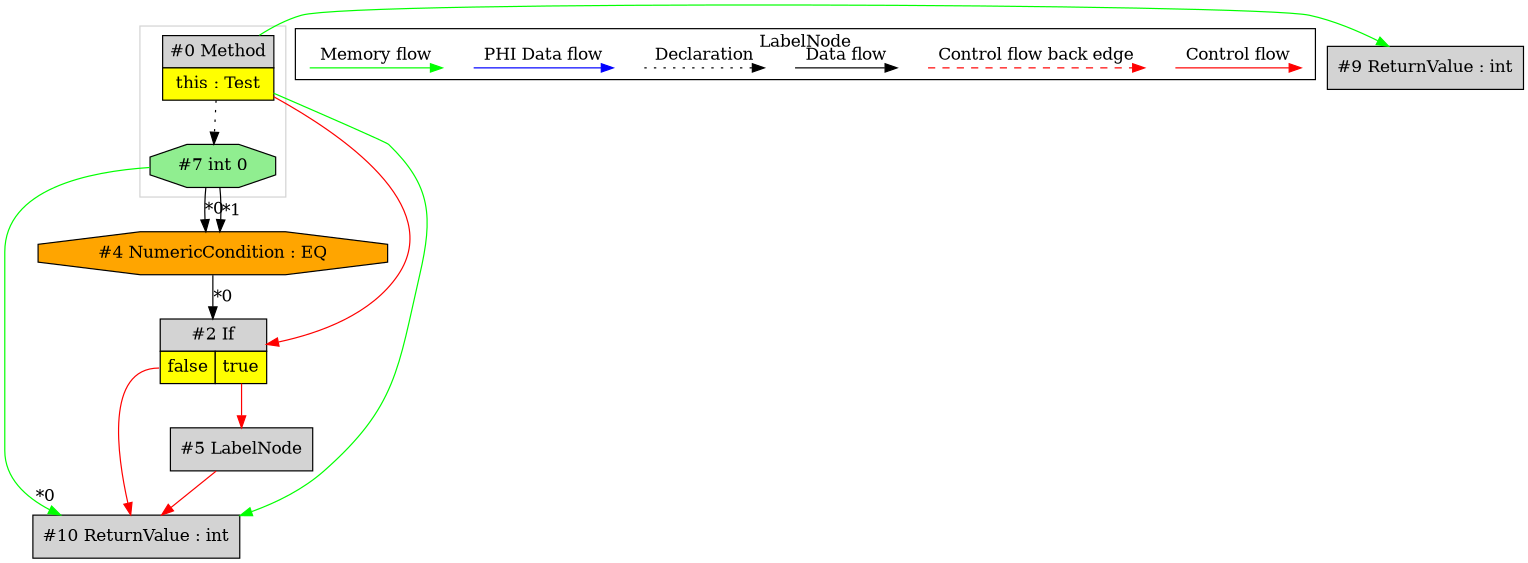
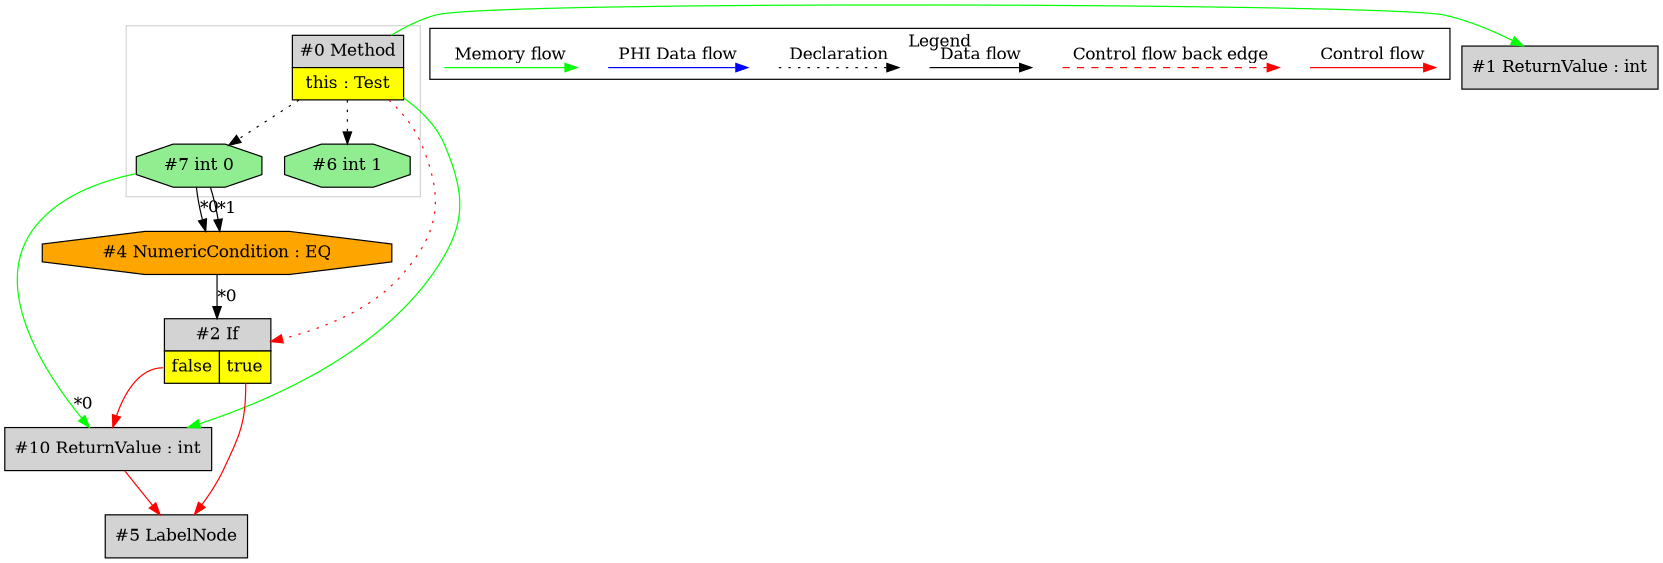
cluster "LabelNode": label "LabelNode" -> "Legend"
node "#9 ReturnValue : int": label "#9 ReturnValue : int" -> "#1 ReturnValue : int"
node "#6 int 1": added
edge "#0 Method" -> "#2 If": style solid -> dotted
edge "#5 LabelNode" -> "#10 ReturnValue : int": reversed
